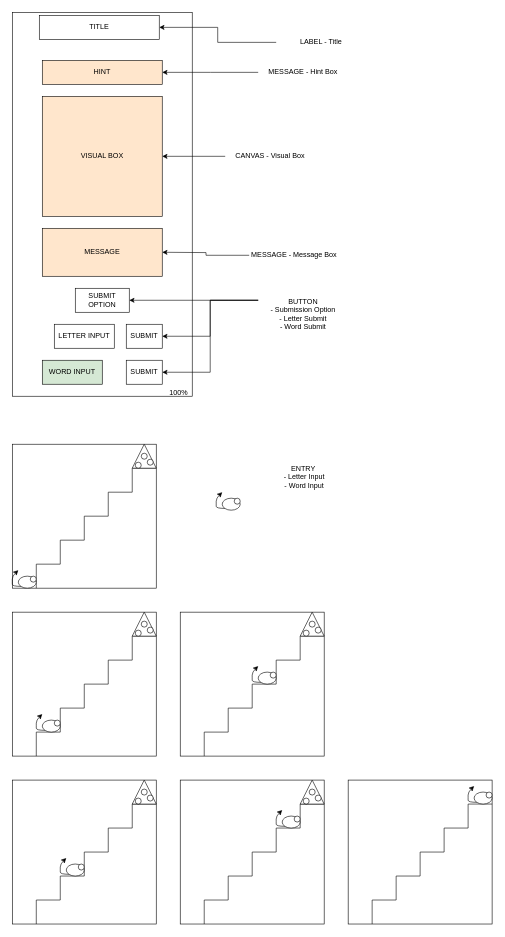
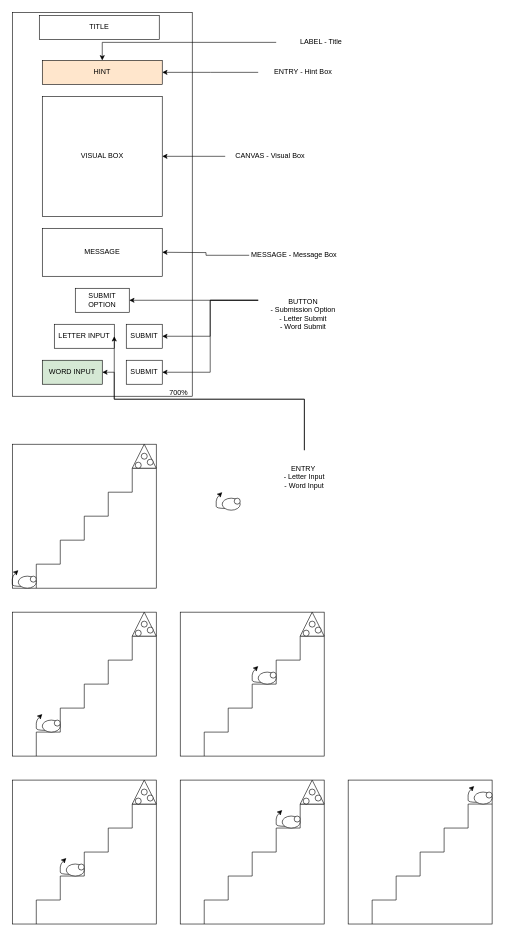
edge "LABEL - Title" -> "TITLE": now "LABEL - Title" -> "HINT"
node "MESSAGE - Hint Box": label "MESSAGE - Hint Box" -> "ENTRY - Hint Box"
node "VISUAL BOX": fillcolor #ffe6cc -> #ffffff
node "MESSAGE": fillcolor #ffe6cc -> #ffffff
edge "ENTRY - Letter Input - Word Input" -> "LETTER INPUT": added
edge "ENTRY - Letter Input - Word Input" -> "WORD INPUT": added
node "100%": label "100%" -> "700%"
